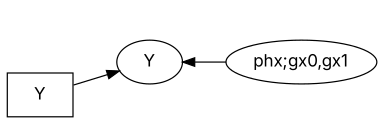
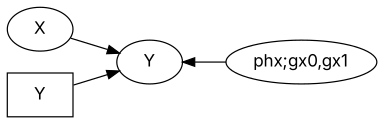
node "X": added
